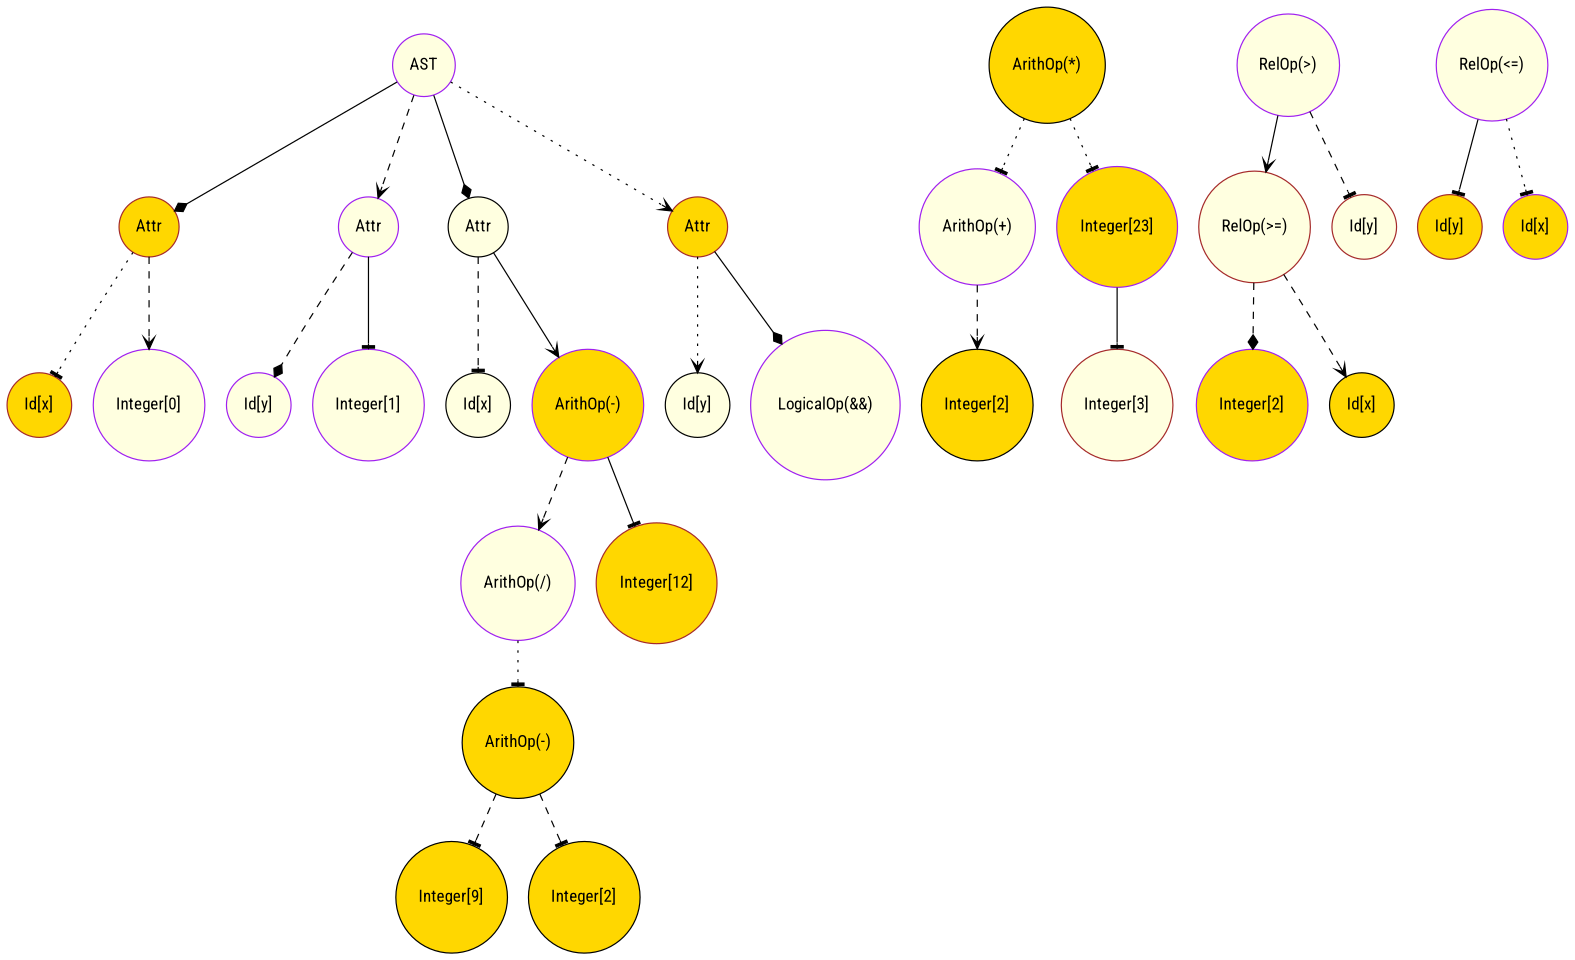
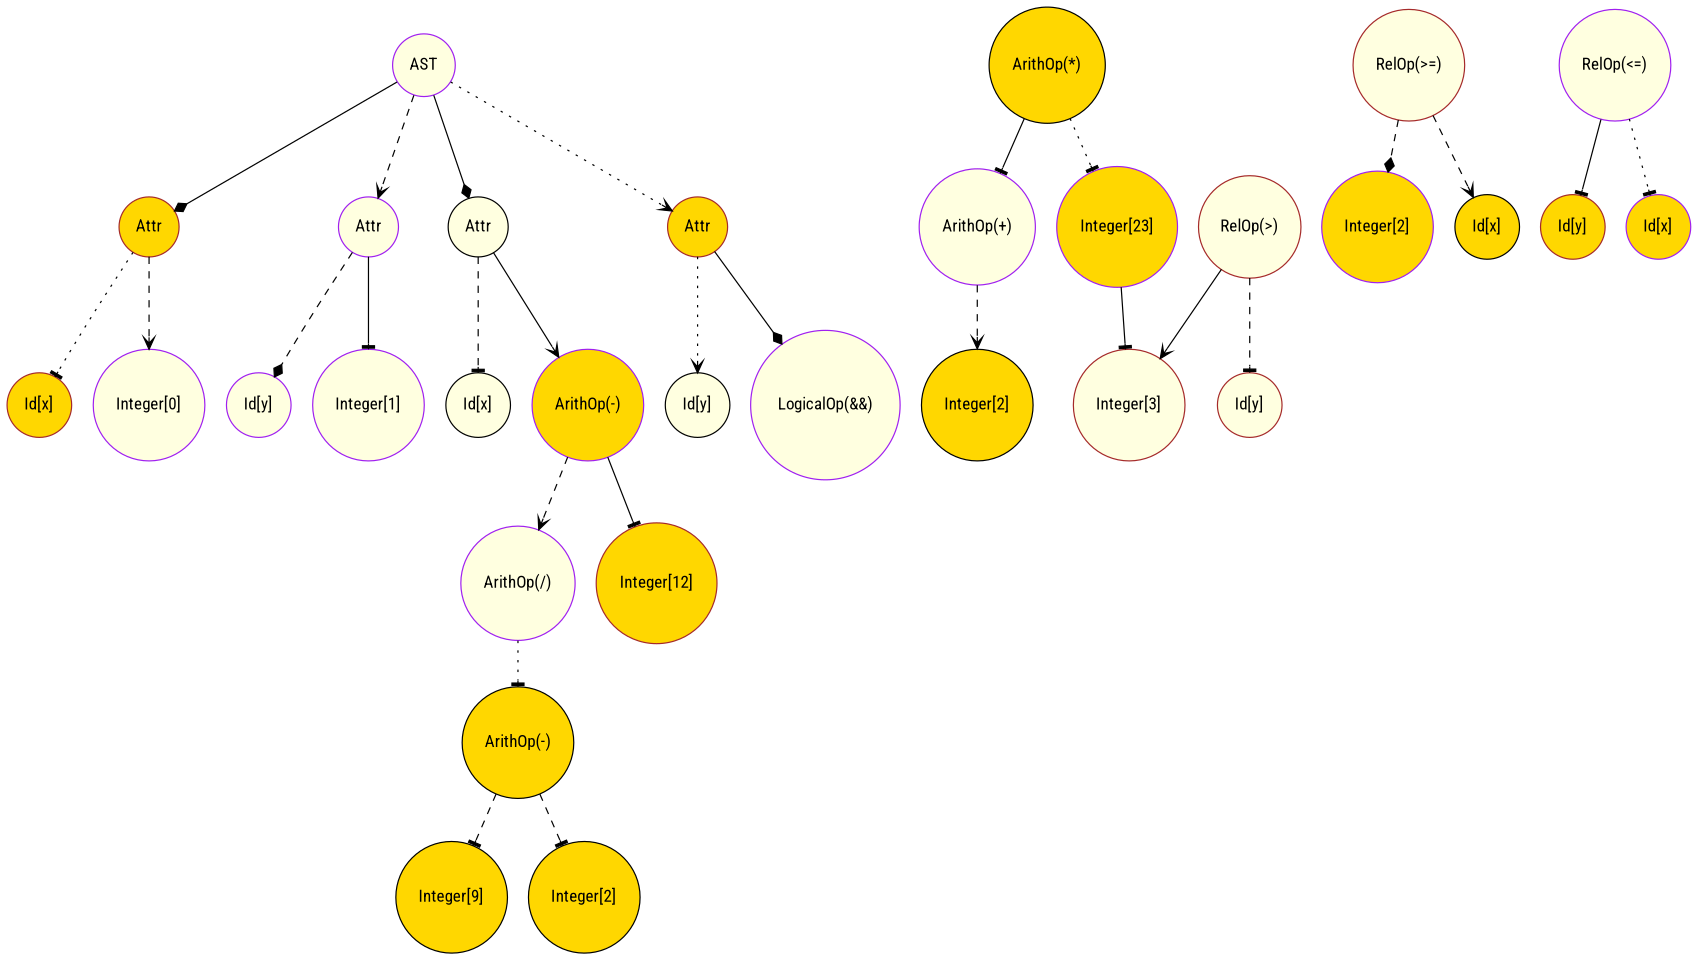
node "RelOp(>)": color purple -> brown
edge "RelOp(>)" -> "RelOp(>=)": now "RelOp(>)" -> "Integer[3]"
edge "ArithOp(*)" -> "ArithOp(+)": style dotted -> solid
